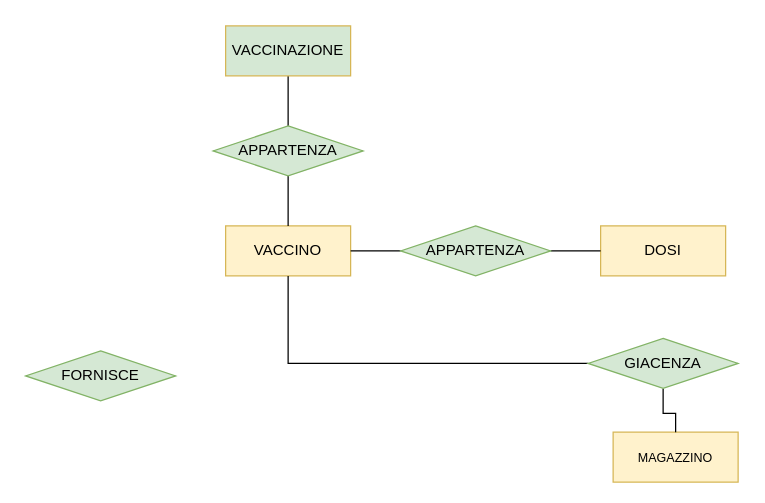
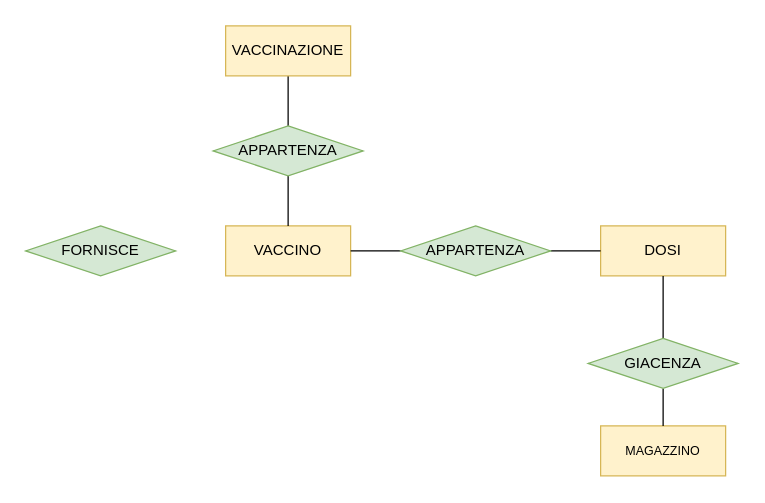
node "VACCINAZIONE": fillcolor #d5e8d4 -> #fff2cc
edge "VACCINO" -- "GIACENZA": now "DOSI" -- "GIACENZA"
node "FORNISCE": moved (101, 376) -> (101, 251)
node "MAGAZZINO": moved (676, 457) -> (663, 451)
